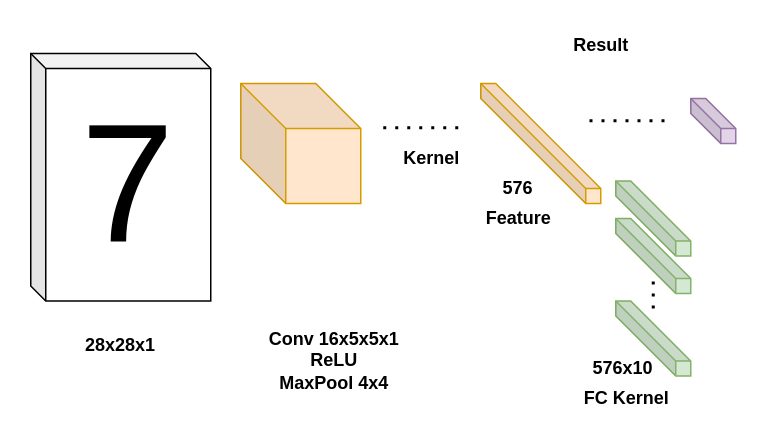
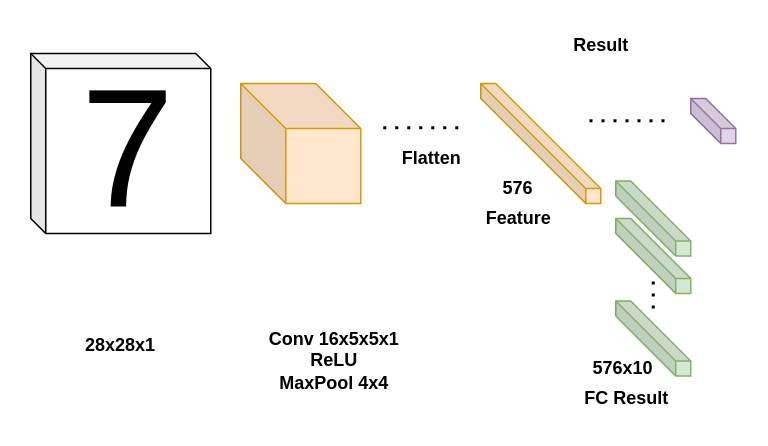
node "Kernel": label "Kernel" -> "Flatten"
node "7": size 180x248 -> 180x180
node "FC Kernel": label "FC Kernel" -> "FC Result"
